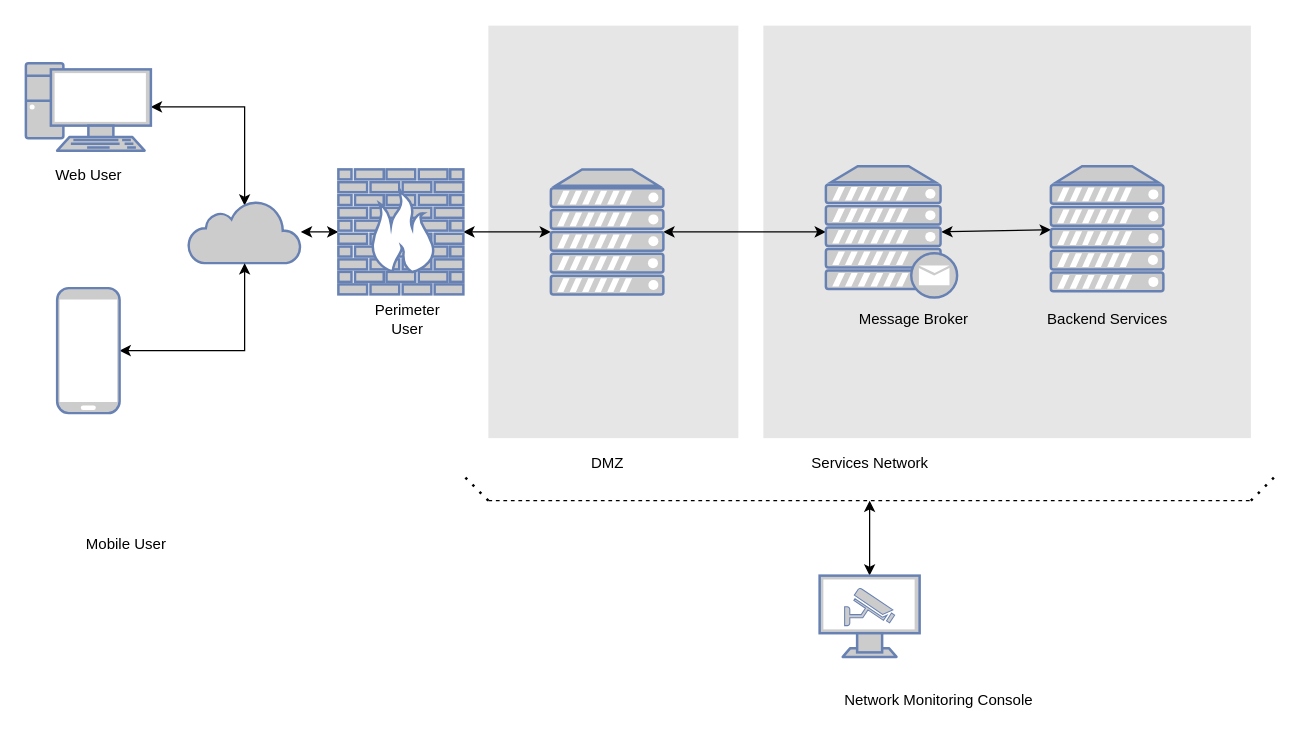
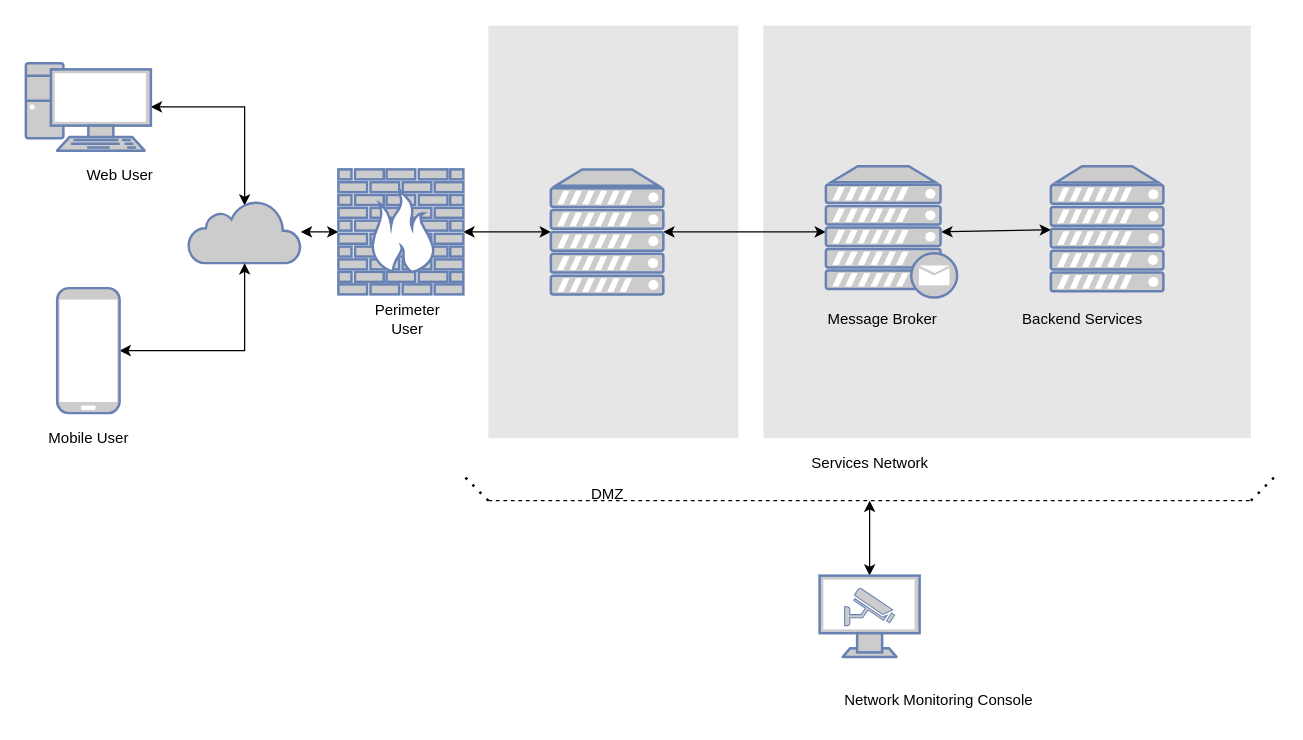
node "Web User": moved (88, 176) -> (119, 176)
node "Message Broker": moved (913, 319) -> (882, 319)
node "Backend Services": moved (1107, 319) -> (1082, 319)
node "DMZ": moved (607, 463) -> (607, 494)
node "Mobile User": moved (126, 544) -> (88, 438)
